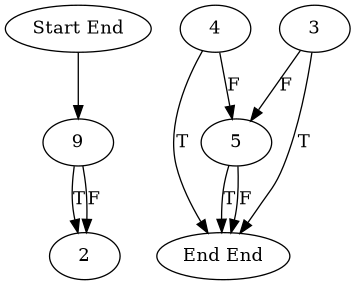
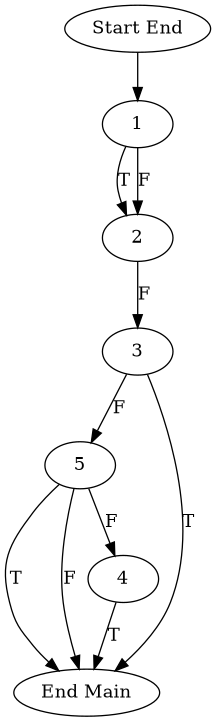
edge "4" -> "5": reversed
node "9": label "9" -> "1"
node "End End": label "End End" -> "End Main"
edge "2" -> "3": added, label "F"
